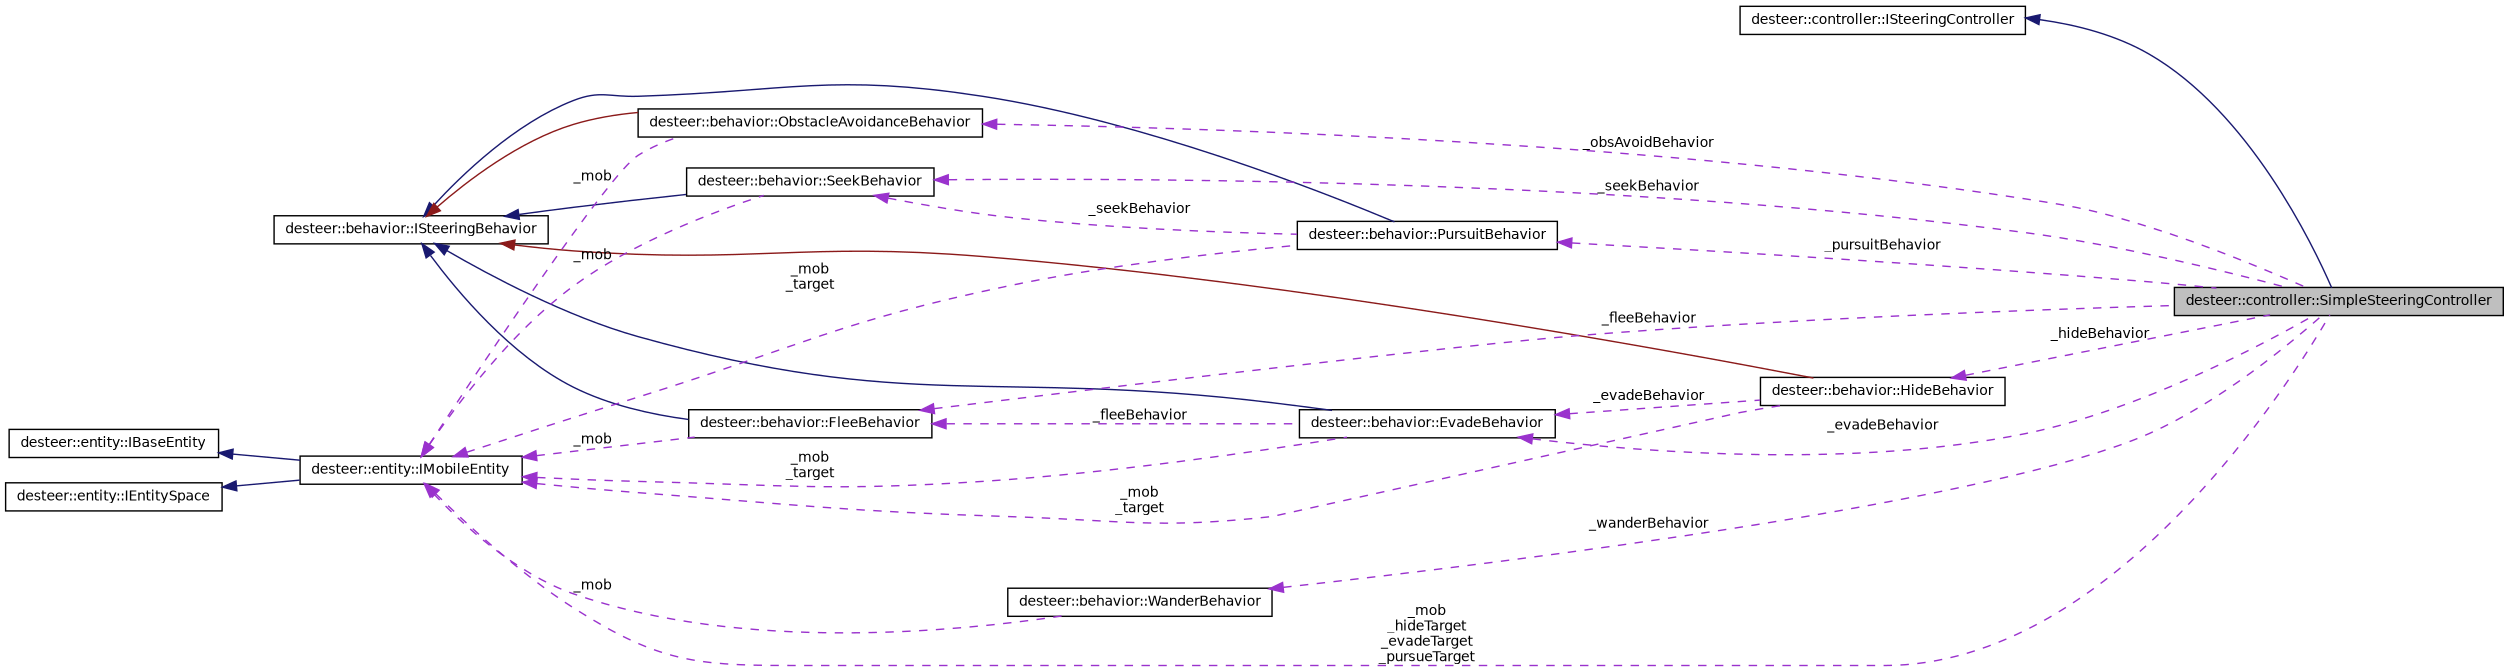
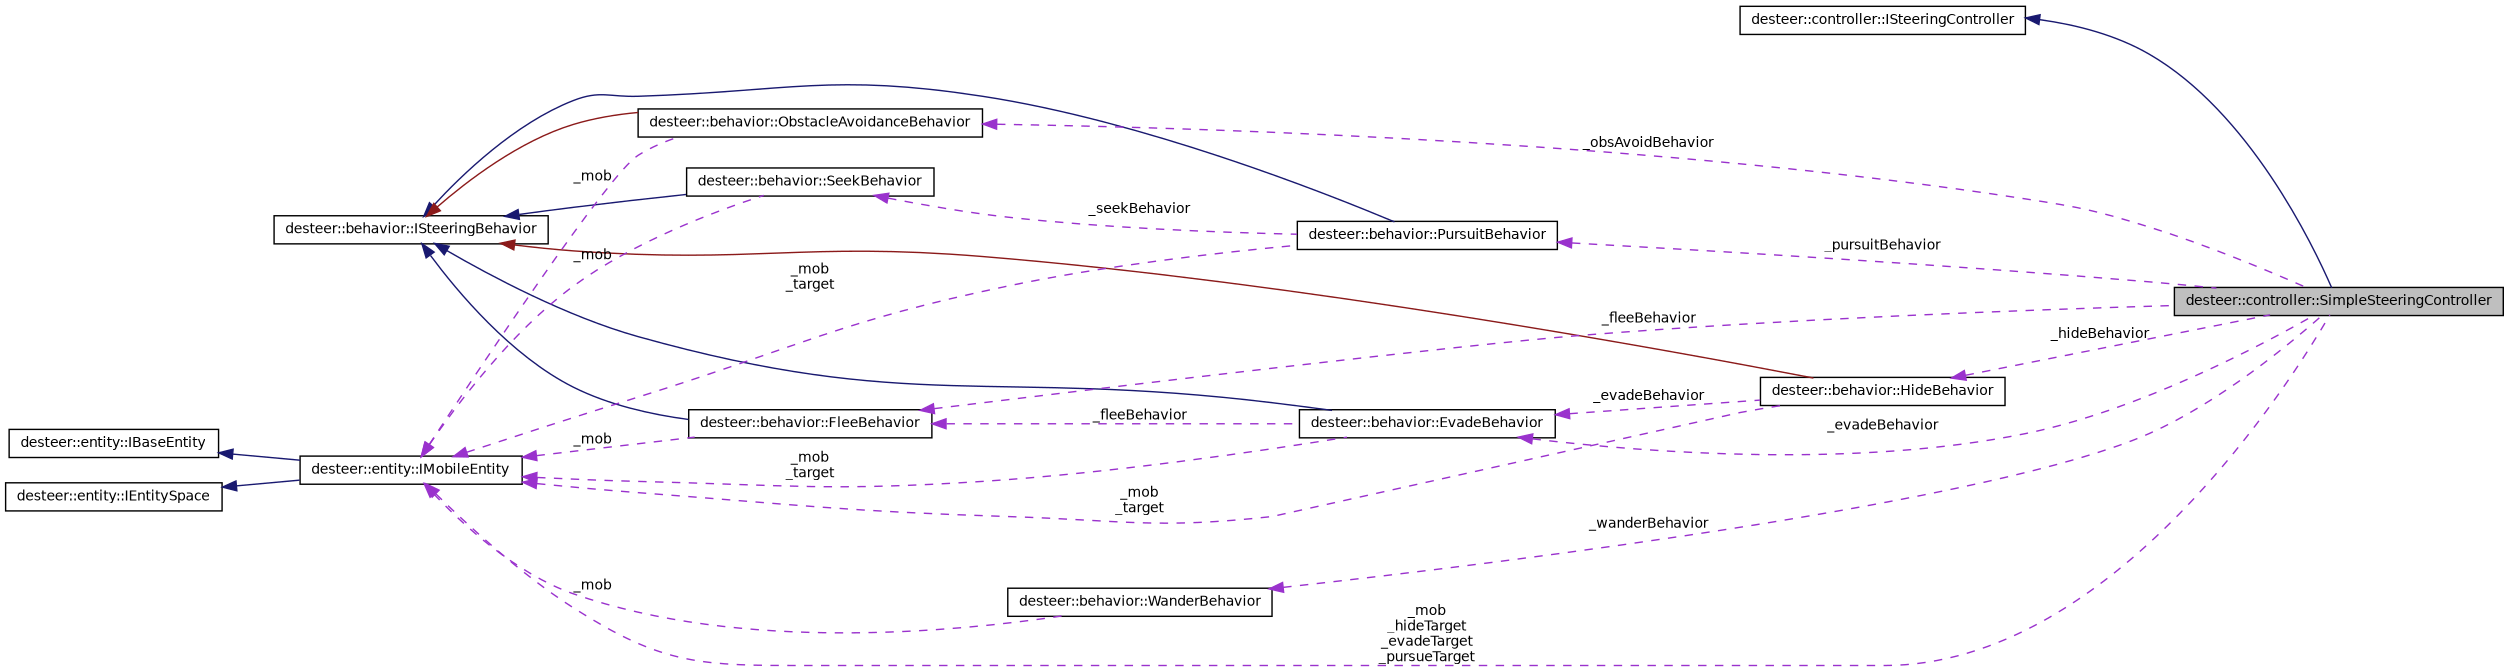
edge "desteer::controller::SimpleSteeringController" -> "desteer::behavior::SeekBehavior": removed, label "_seekBehavior"
